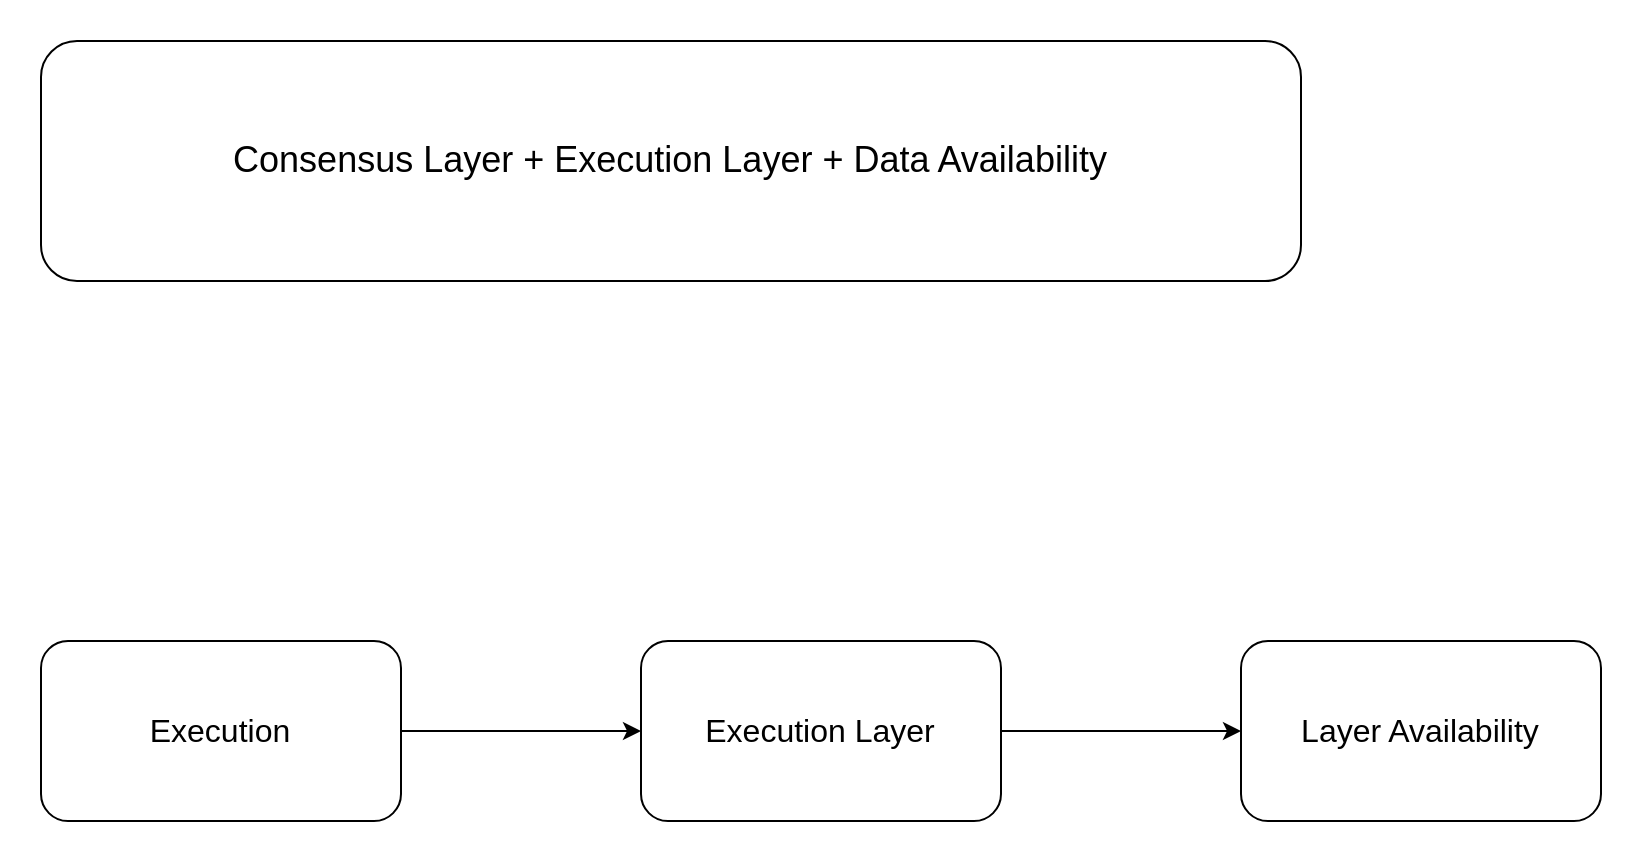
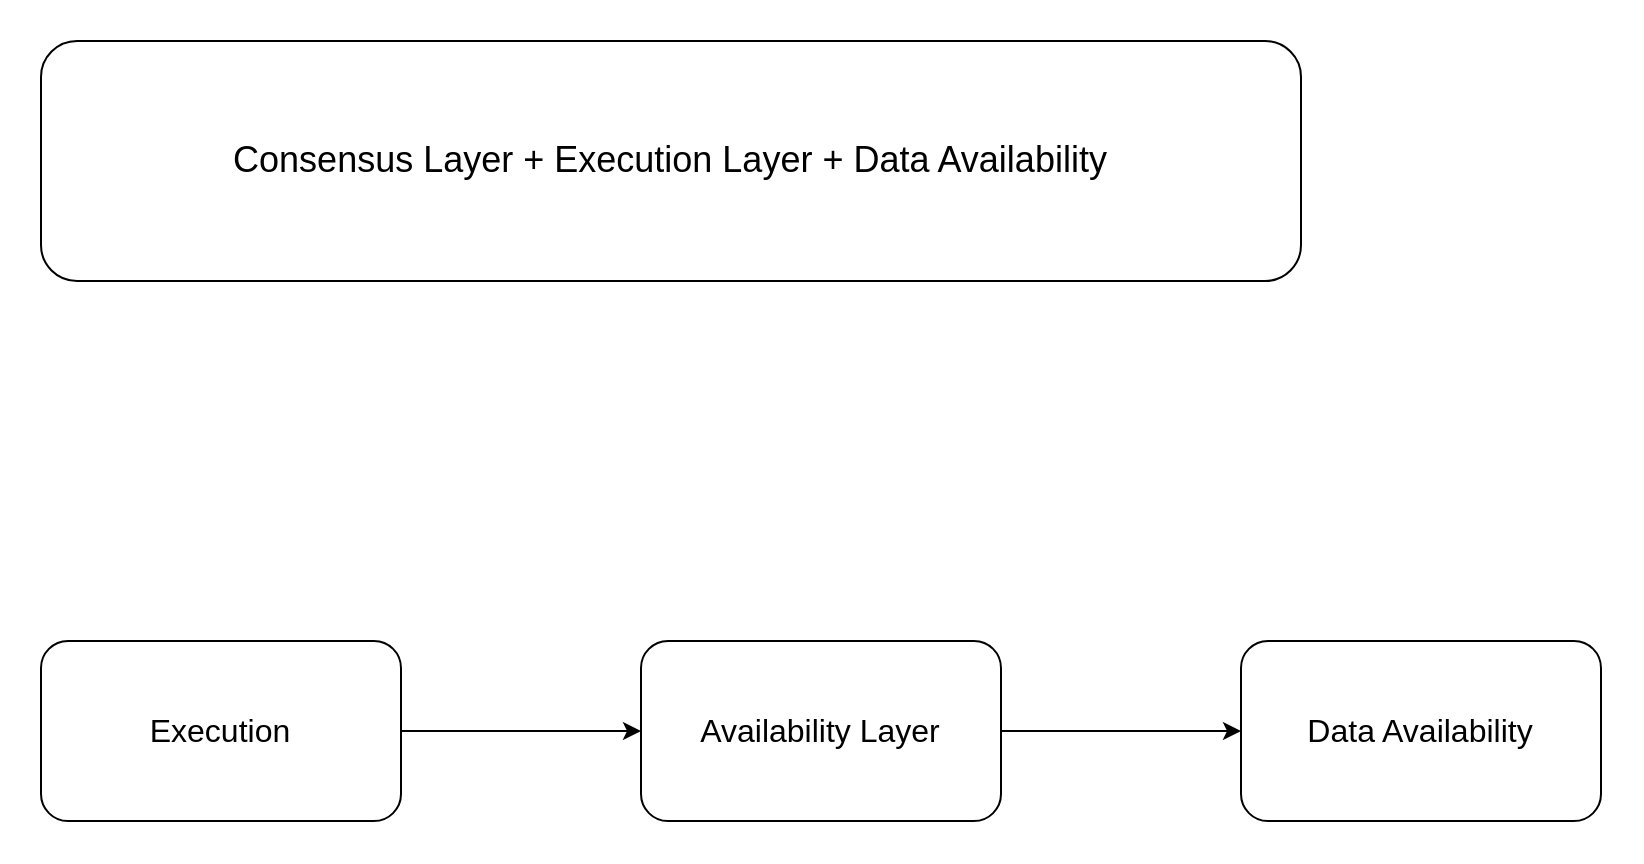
node "Execution Layer": label "Execution Layer" -> "Availability Layer"
node "Layer Availability": label "Layer Availability" -> "Data Availability"
